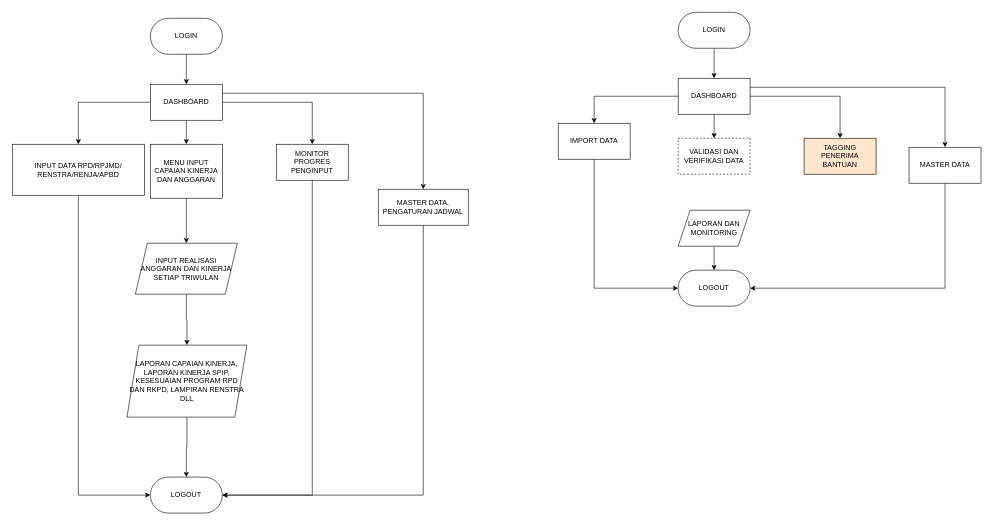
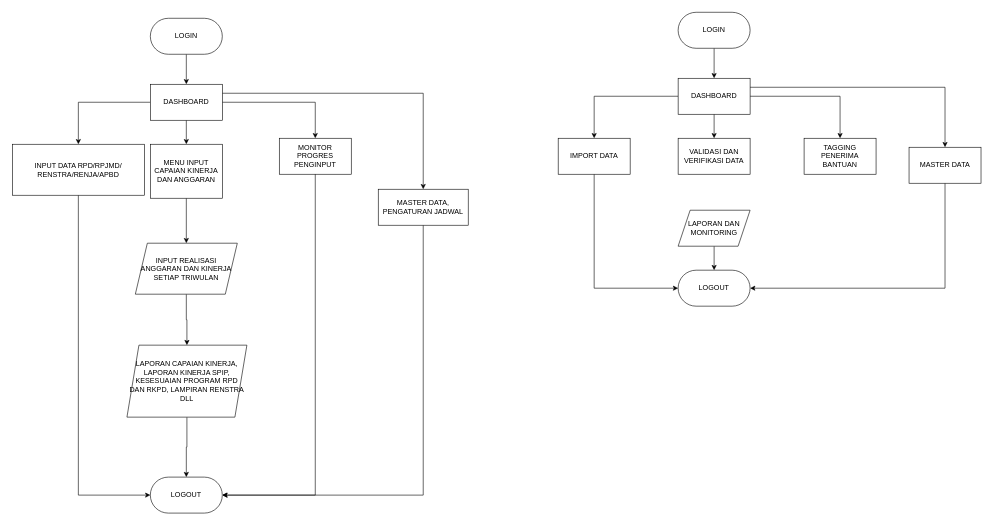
node "IMPORT DATA": moved (594, 141) -> (594, 156)
node "VALIDASI DAN VERIFIKASI DATA": style dashed -> solid
node "TAGGING PENERIMA BANTUAN": fillcolor #ffe6cc -> #ffffff
node "MONITOR PROGRES PENGINPUT": moved (312, 162) -> (315, 156)
